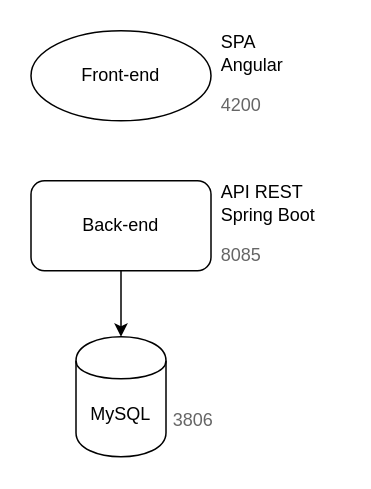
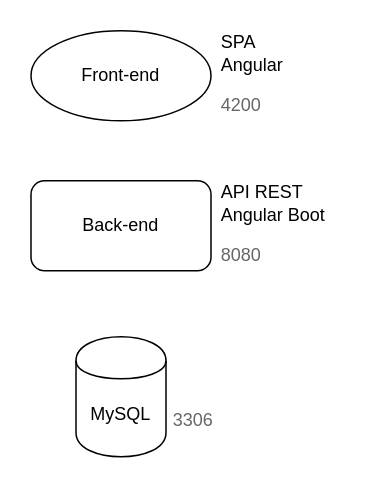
node "API REST Spring Boot": label "API REST Spring Boot" -> "API REST Angular Boot"
node "8085": label "8085" -> "8080"
edge "Back-end" -> "MySQL": removed
node "3806": label "3806" -> "3306"
